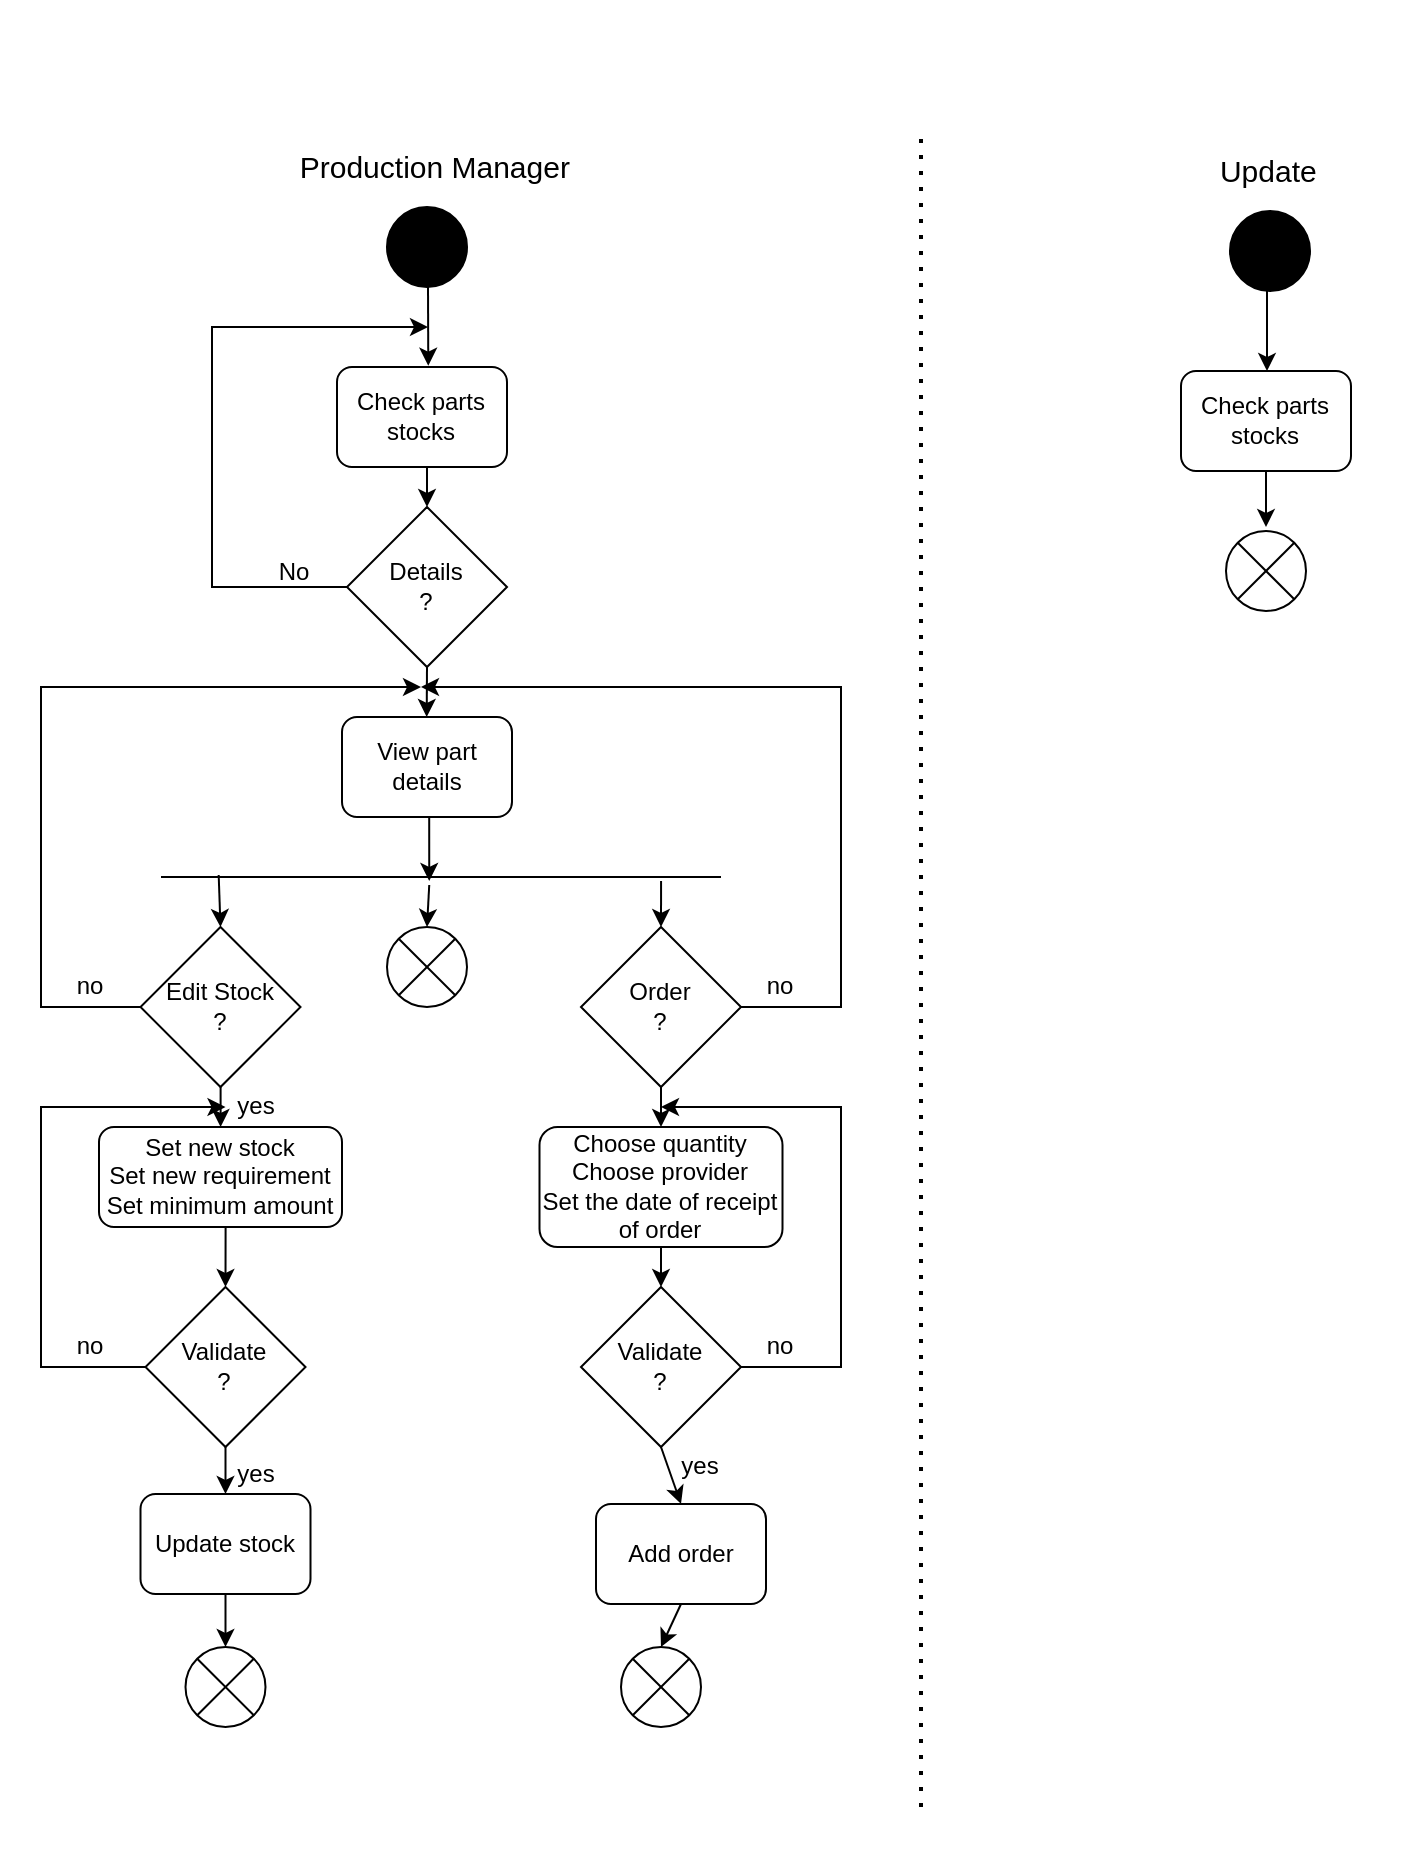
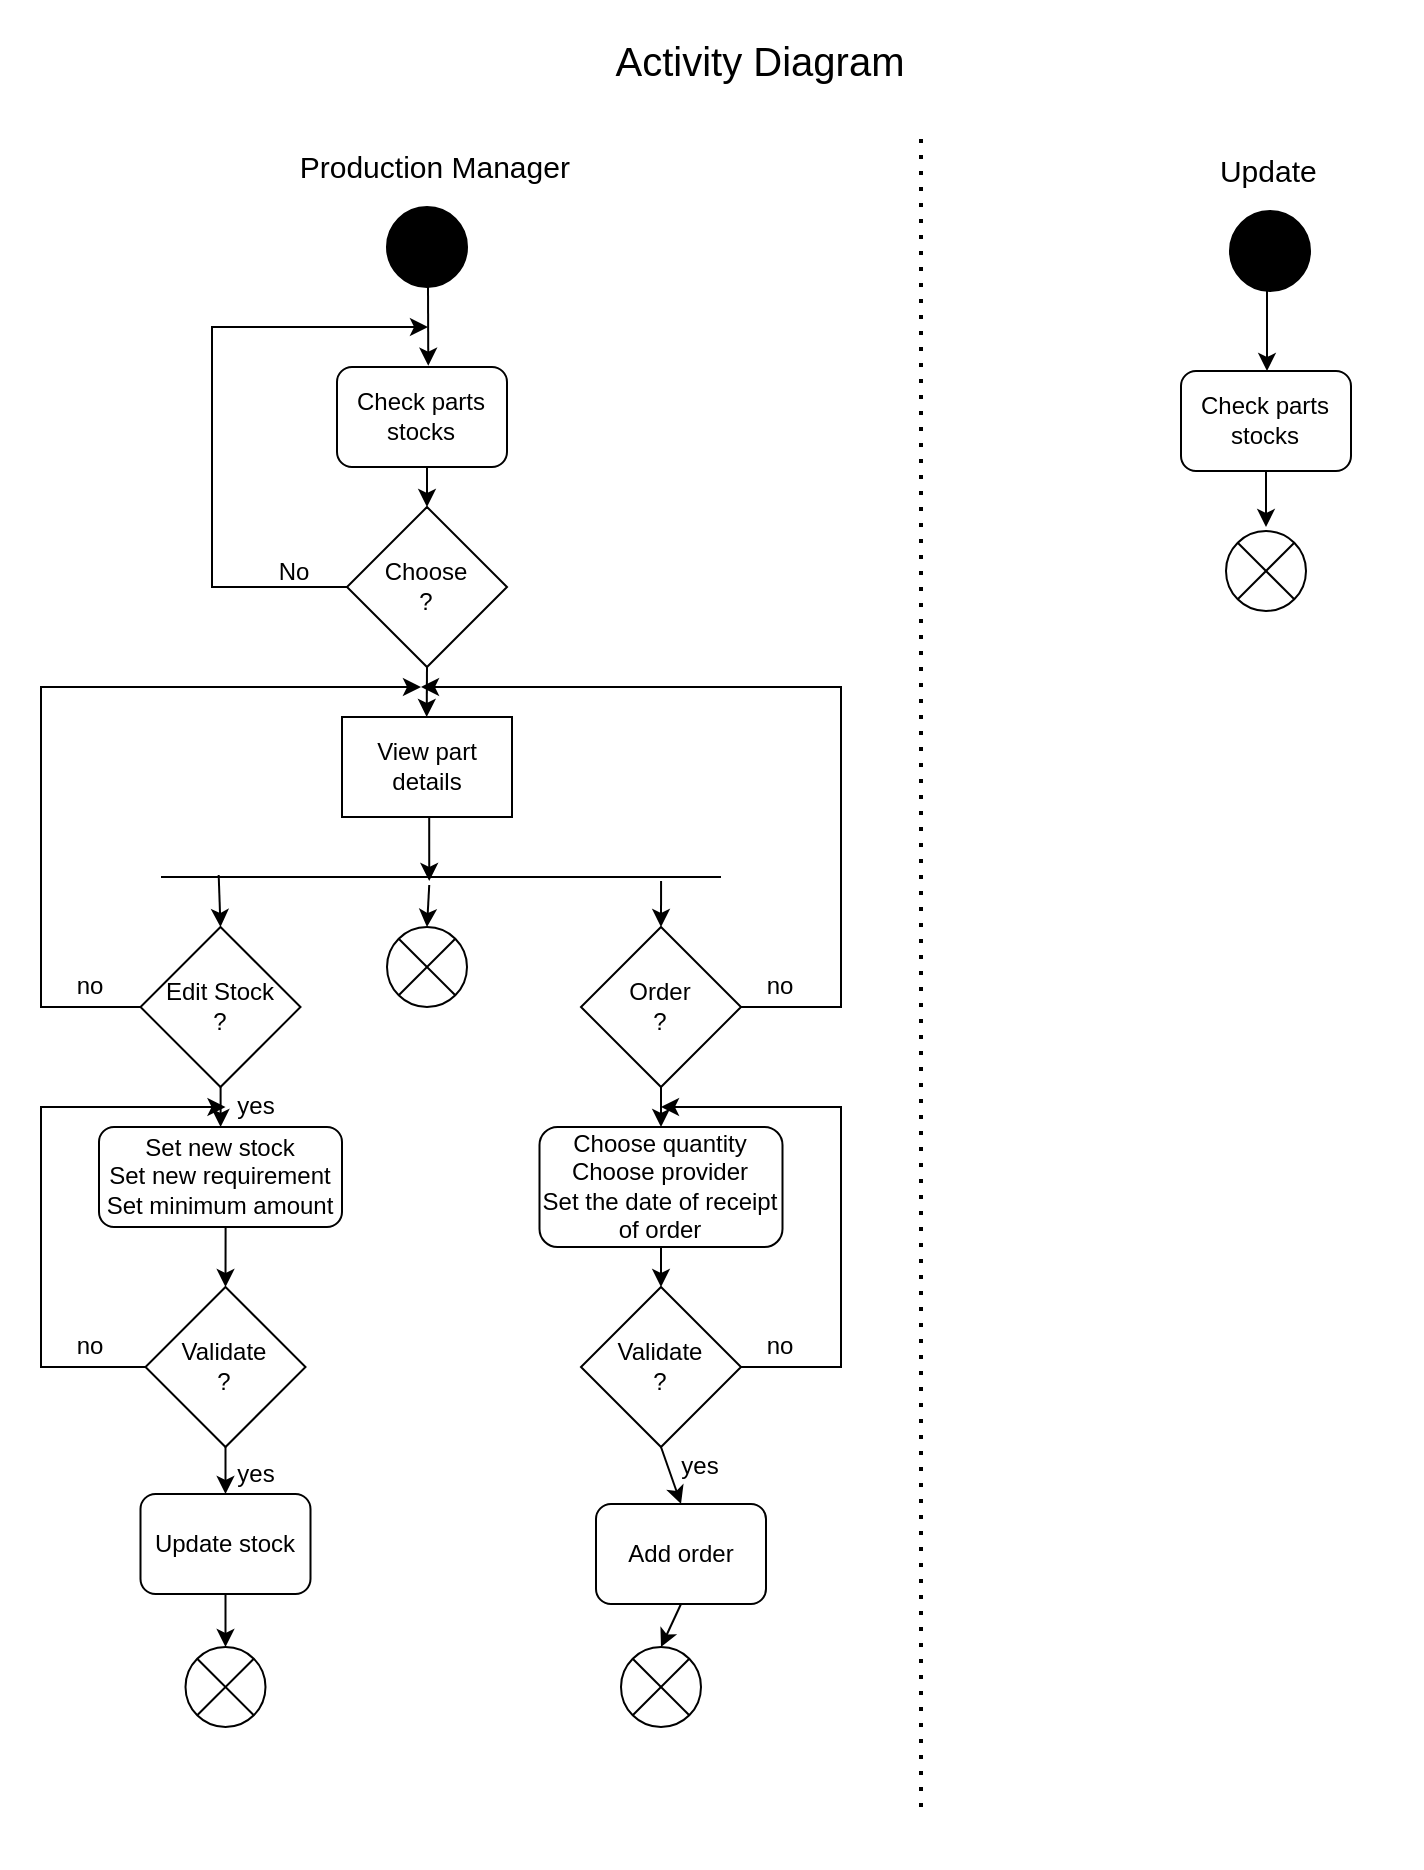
node "Activity Diagram": added
node "Details ?": label "Details ?" -> "Choose ?"
node "View part details": shape rounded rectangle -> rectangle
